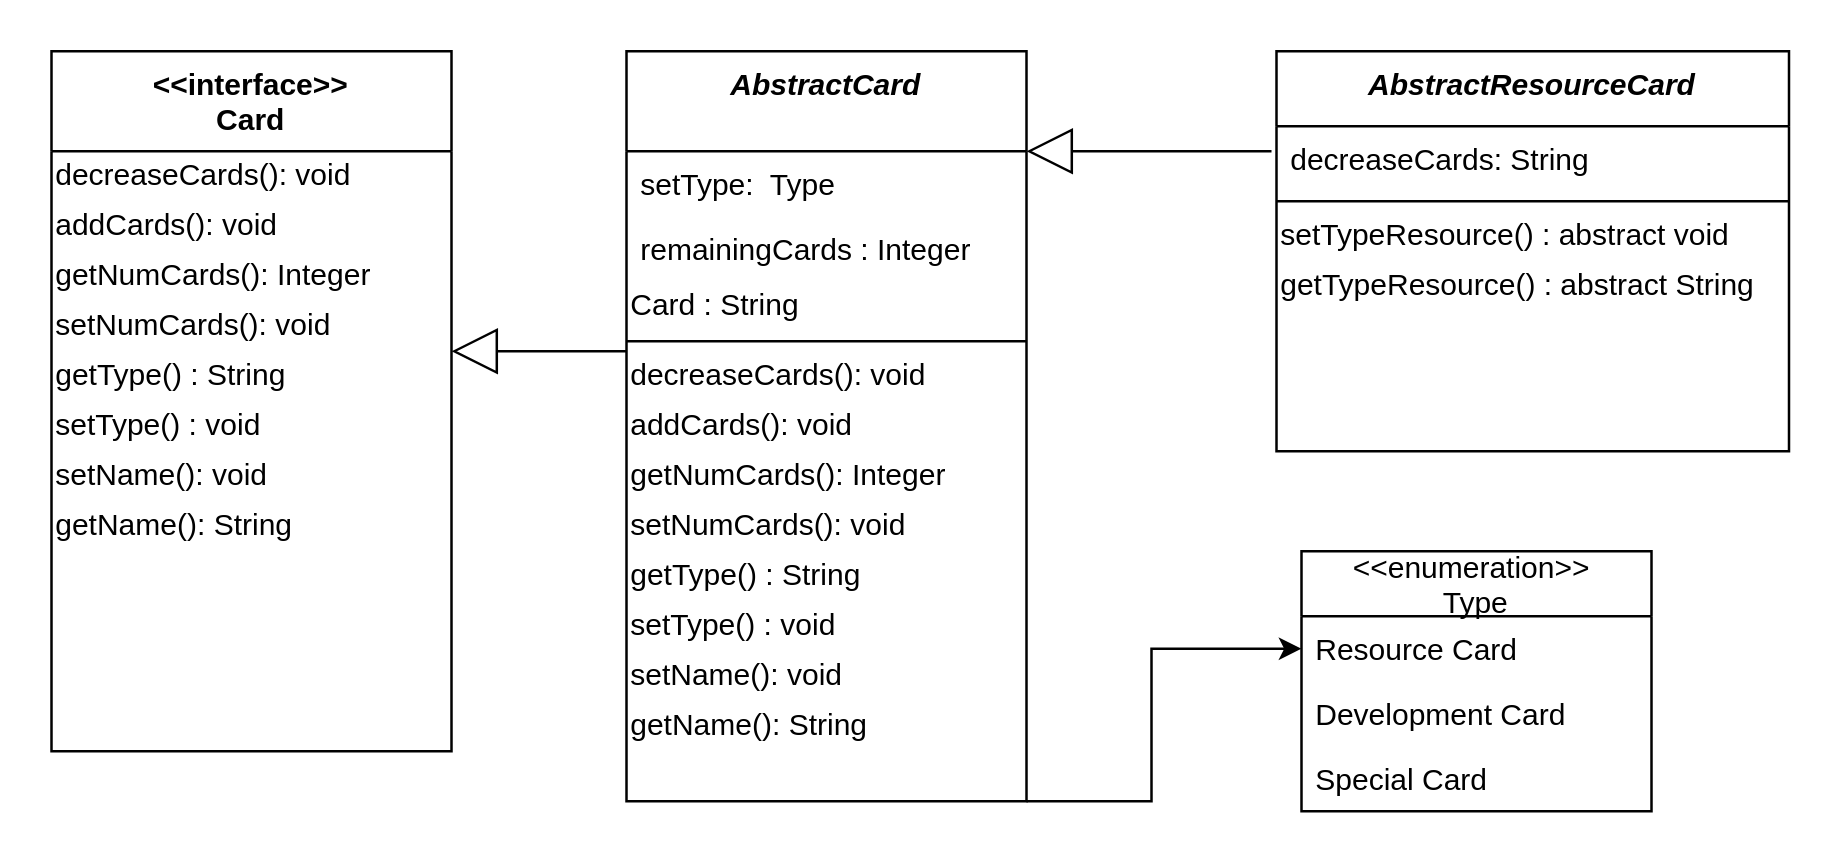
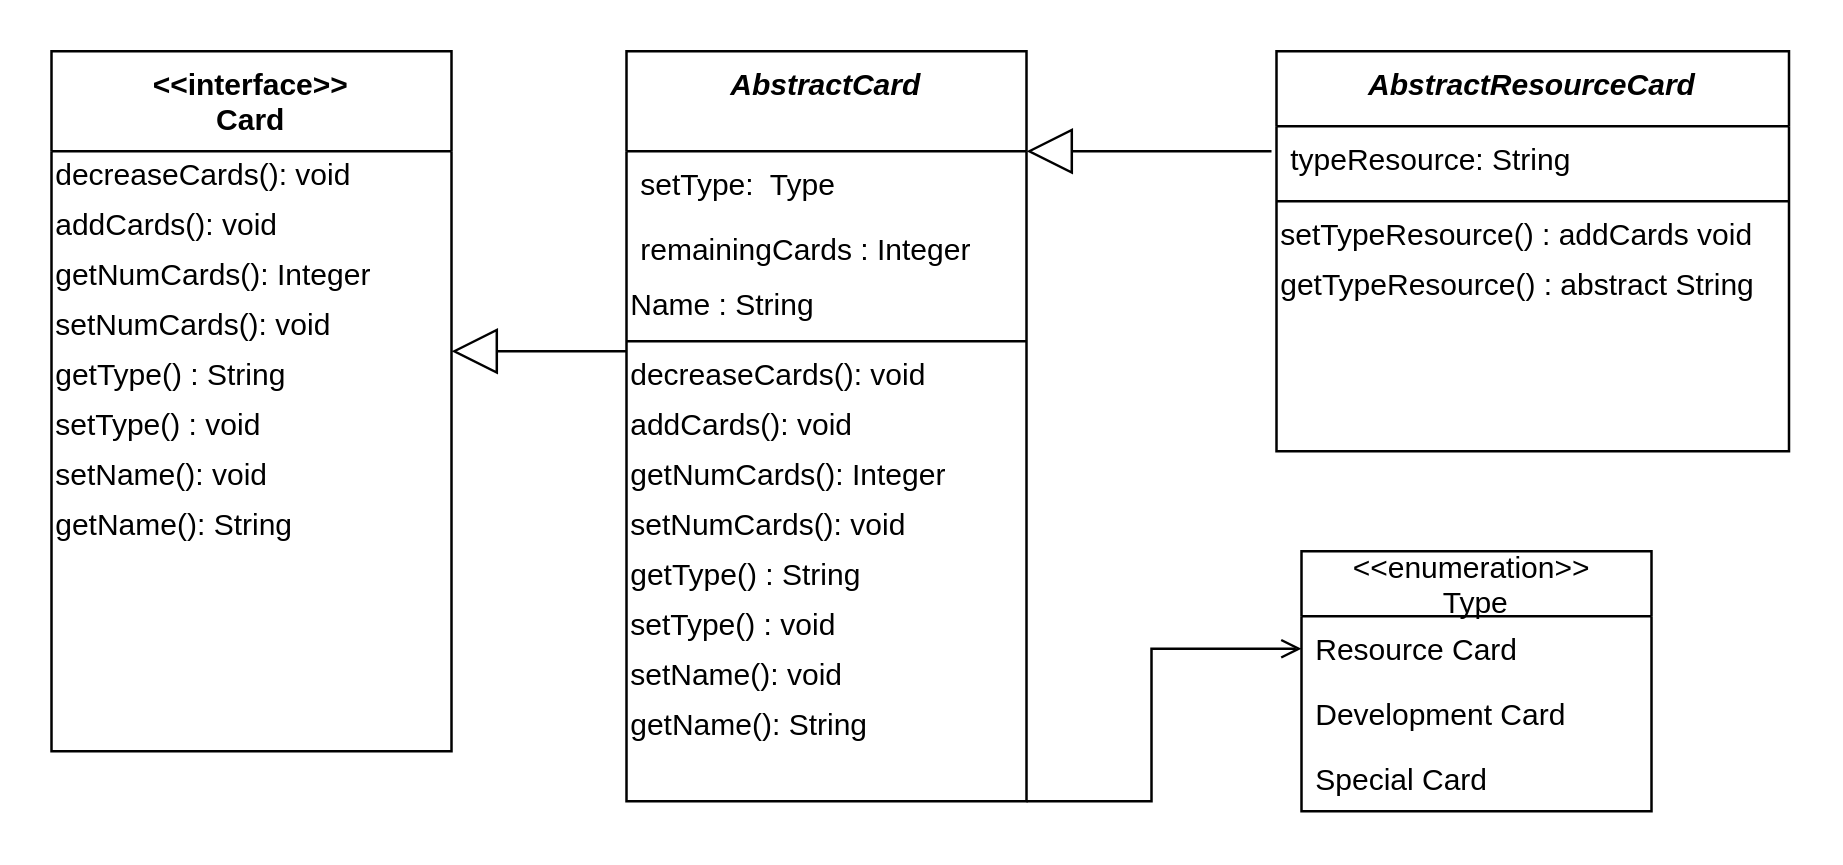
node "decreaseCards: String": label "decreaseCards: String" -> "typeResource: String"
node "setTypeResource() : abstract void": label "setTypeResource() : abstract void" -> "setTypeResource() : addCards void"
node "Card : String": label "Card : String" -> "Name : String"
edge "AbstractCard" -> "Resource Card": arrowhead classic -> open
